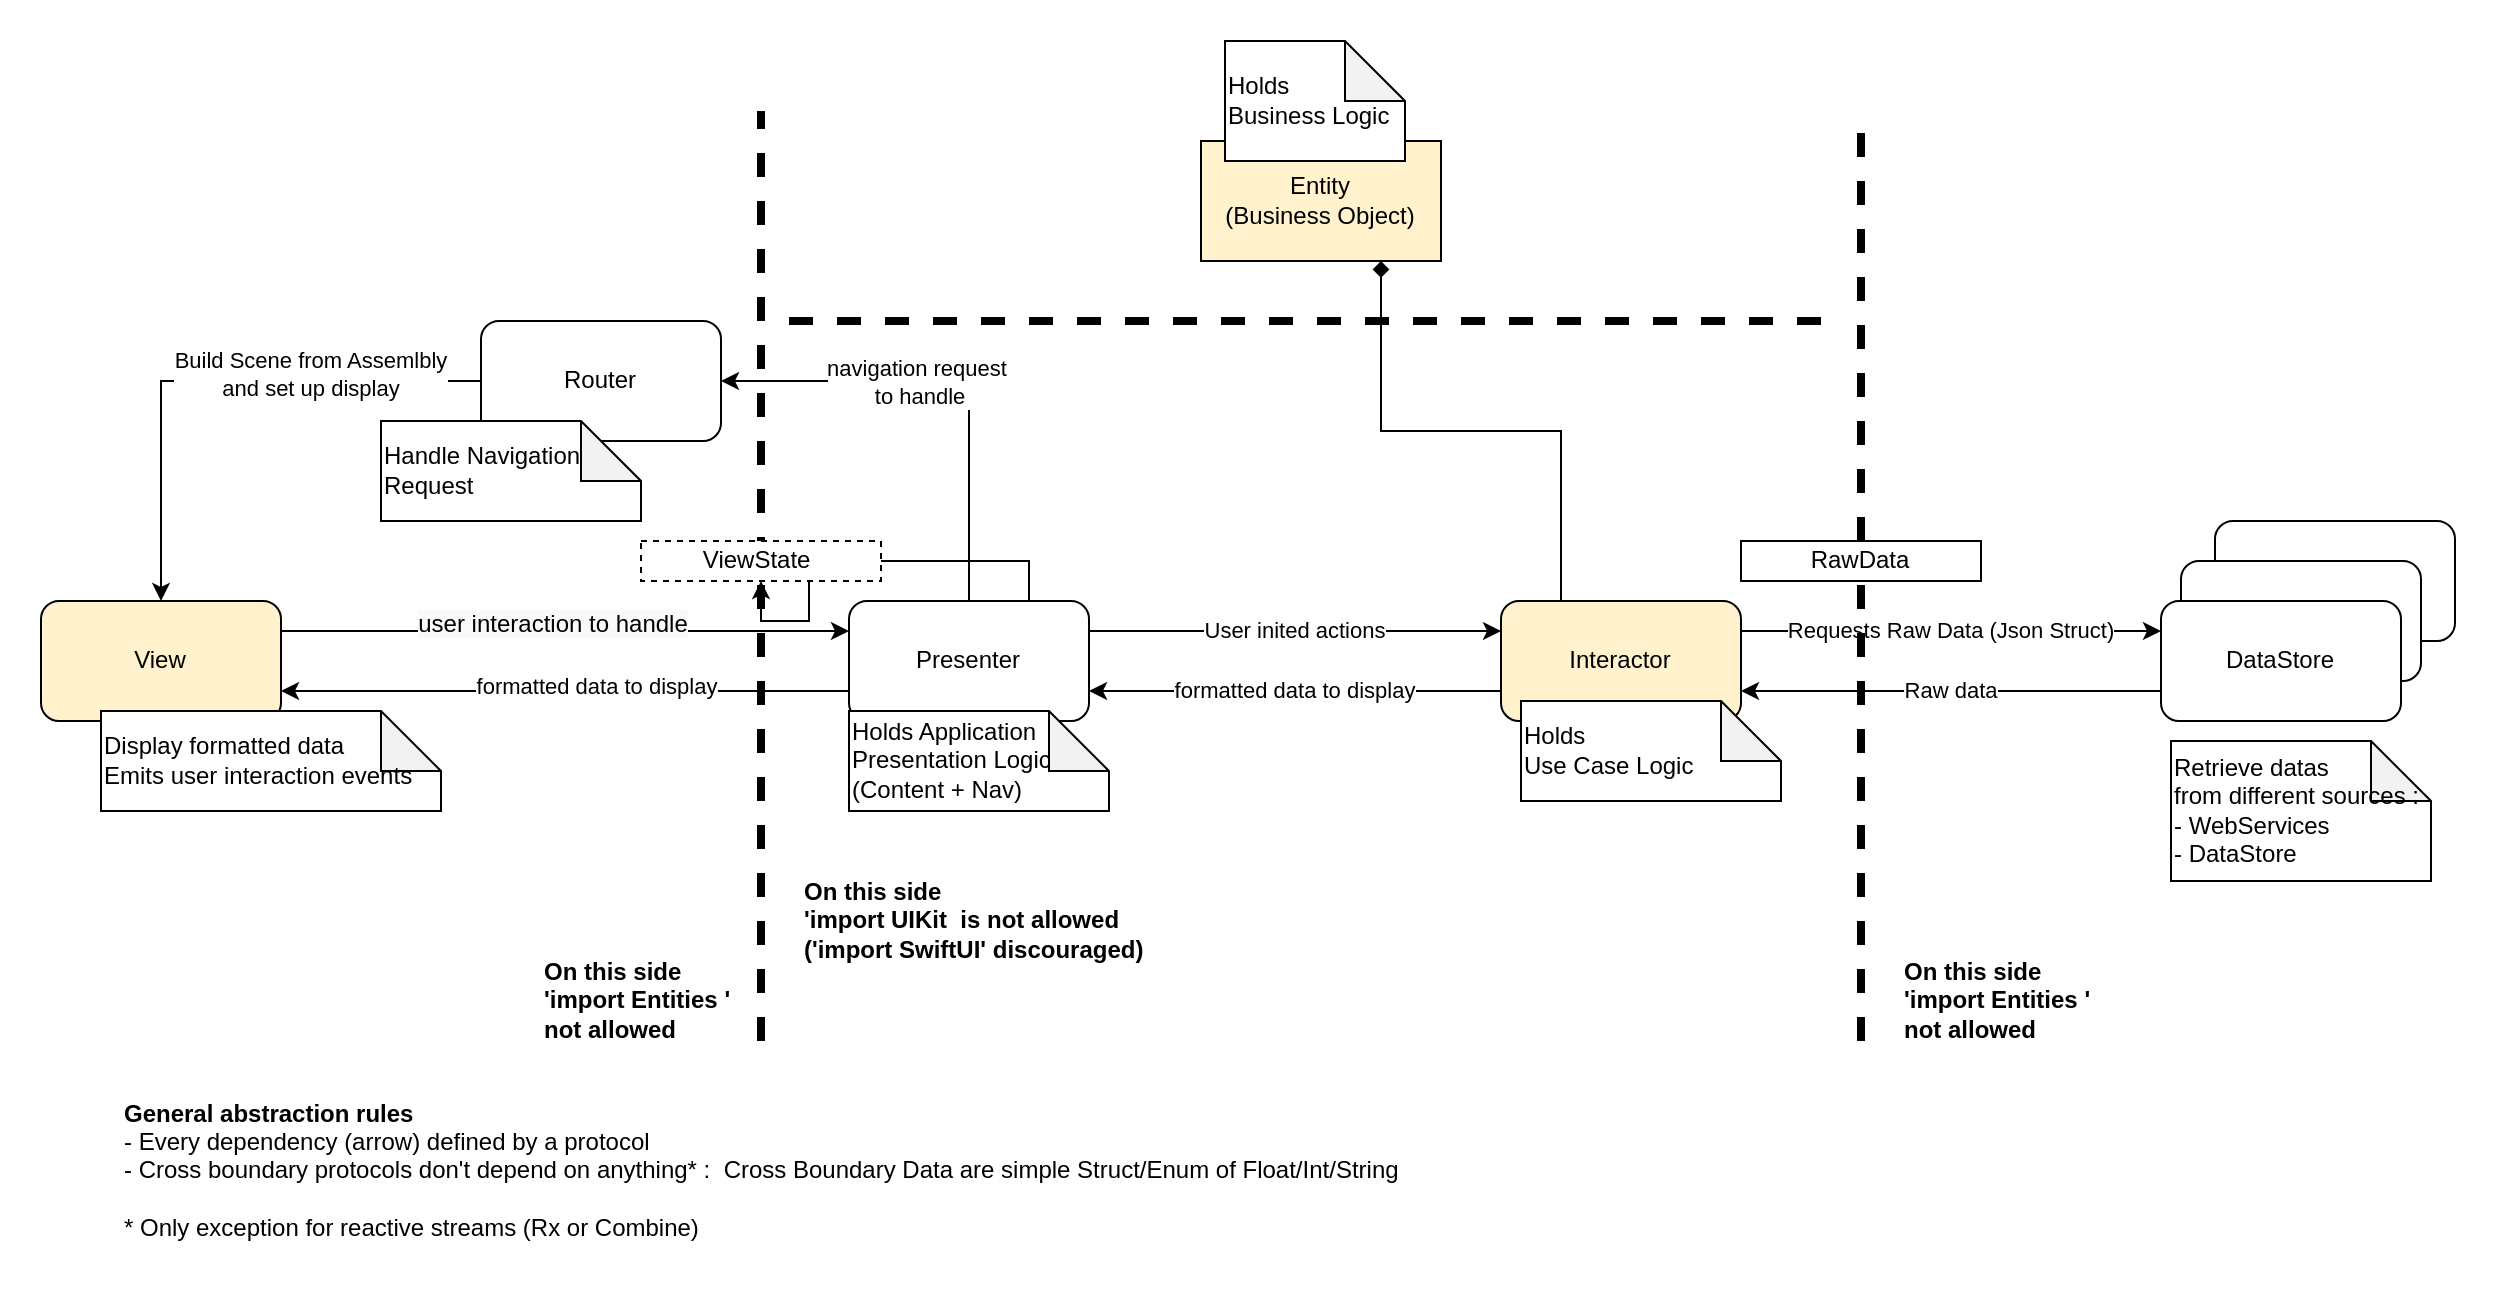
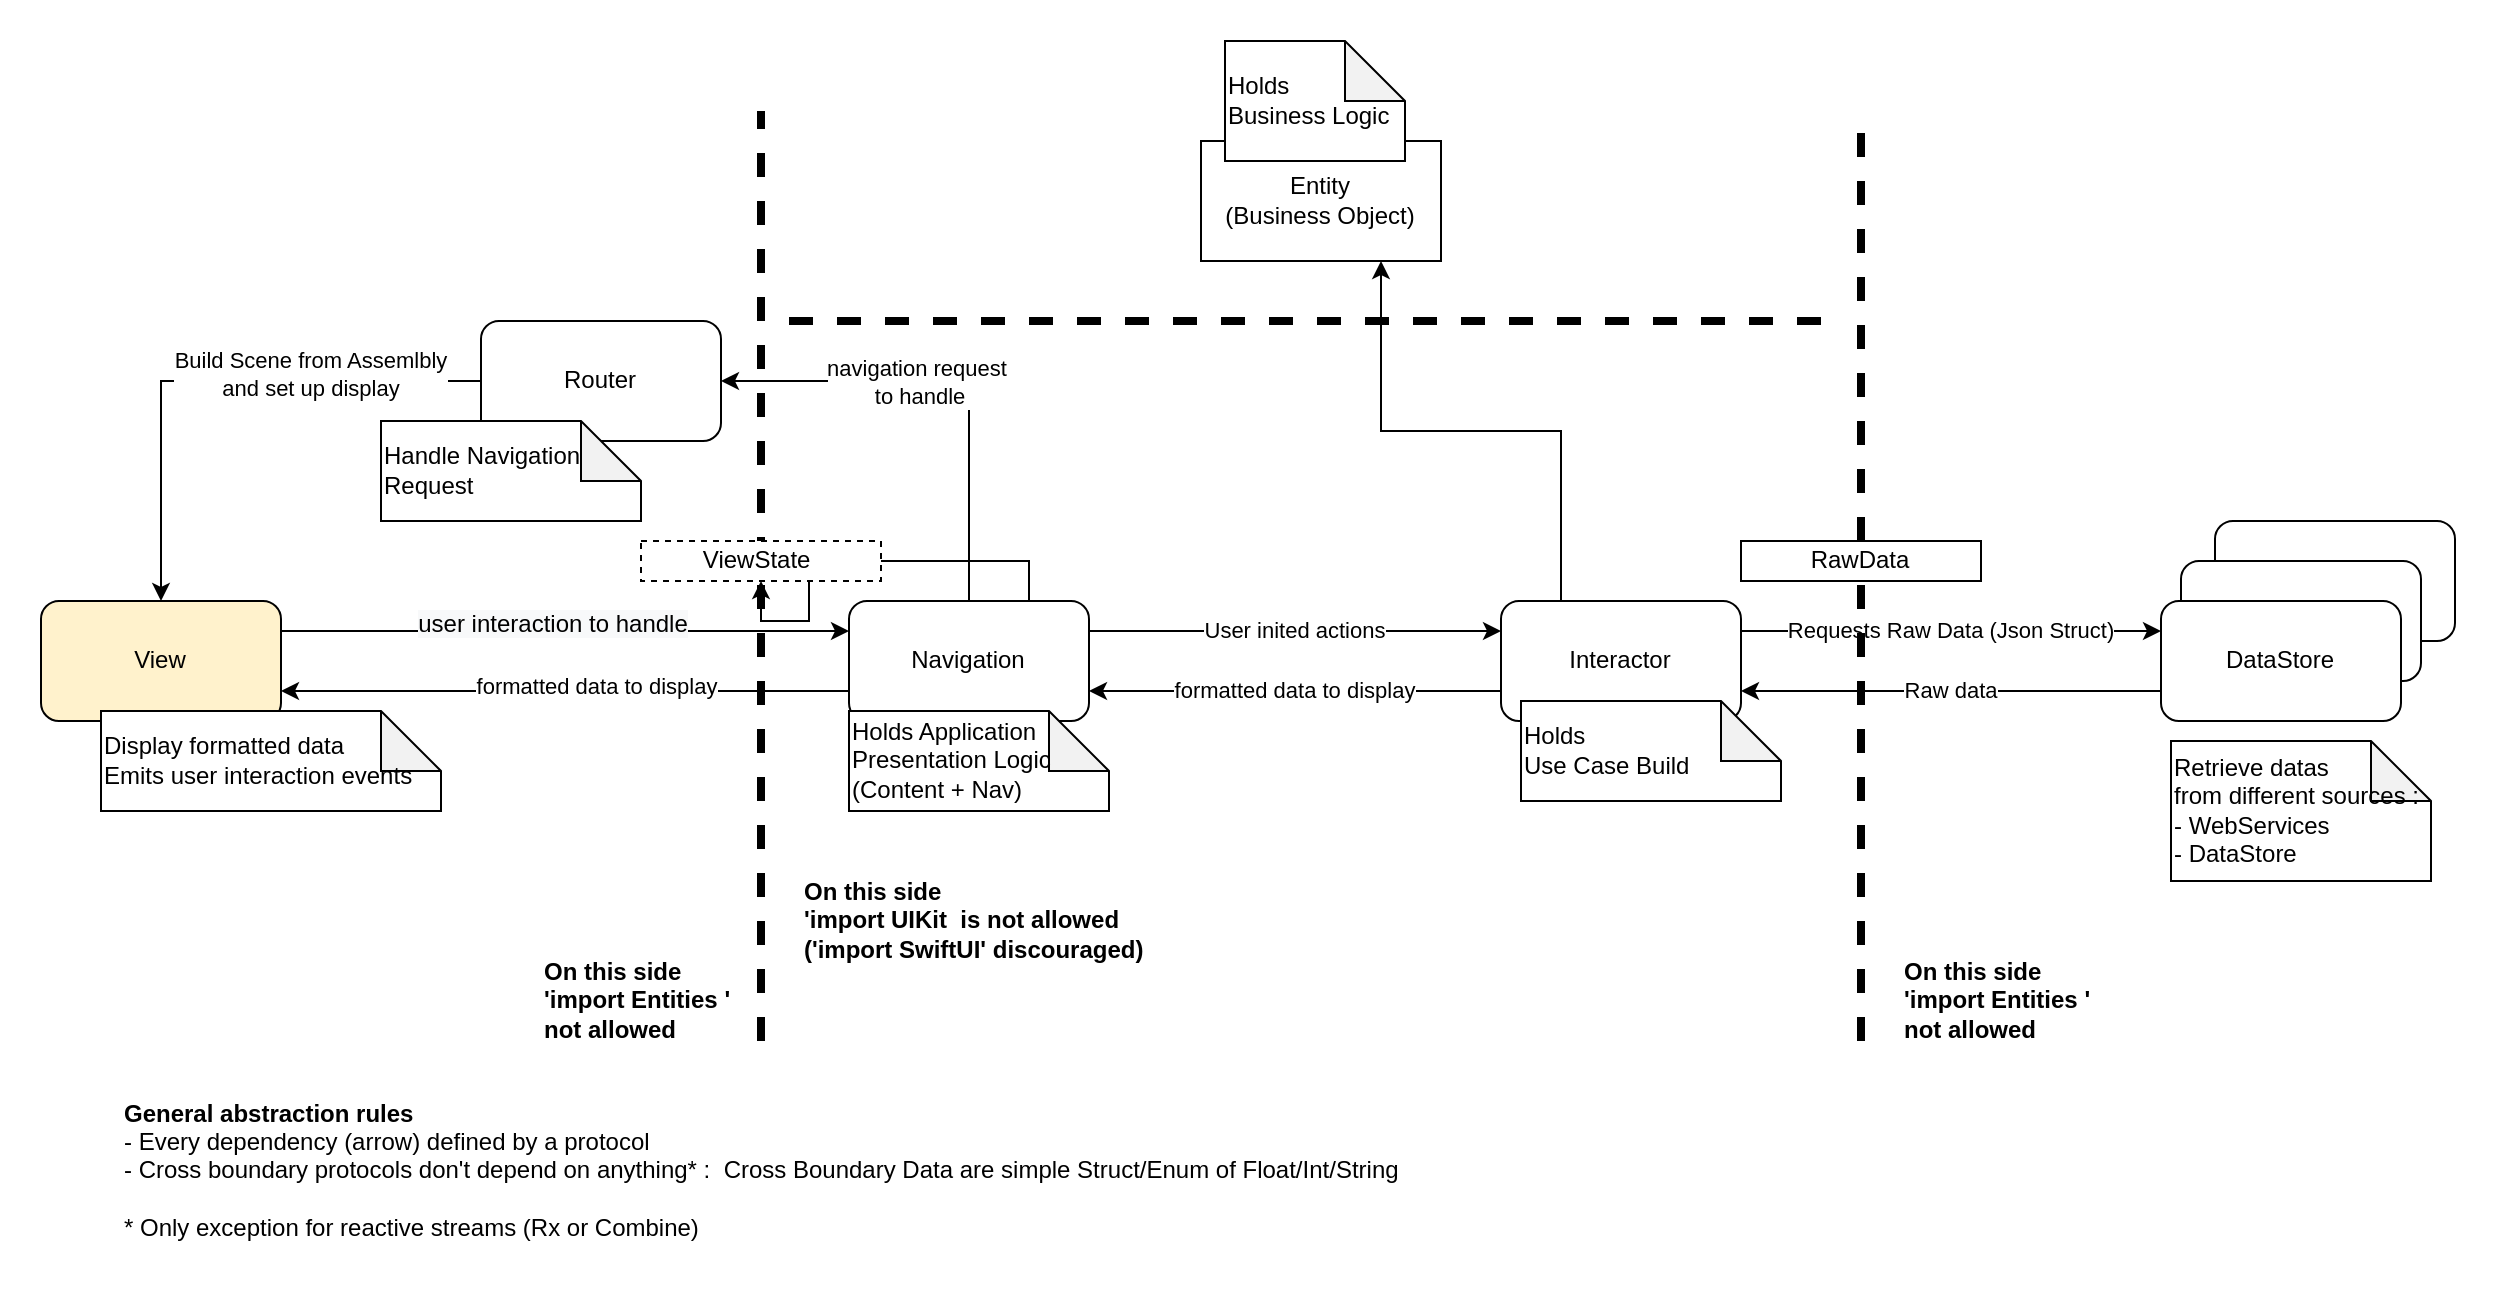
node "Entity (Business Object)": fillcolor #fff2cc -> #ffffff
edge "Interactor" -> "Entity (Business Object)": arrowhead diamond -> classic
node "Presenter": label "Presenter" -> "Navigation"
node "Interactor": fillcolor #fff2cc -> #ffffff
node "Holds Use Case Logic": label "Holds Use Case Logic" -> "Holds Use Case Build"
